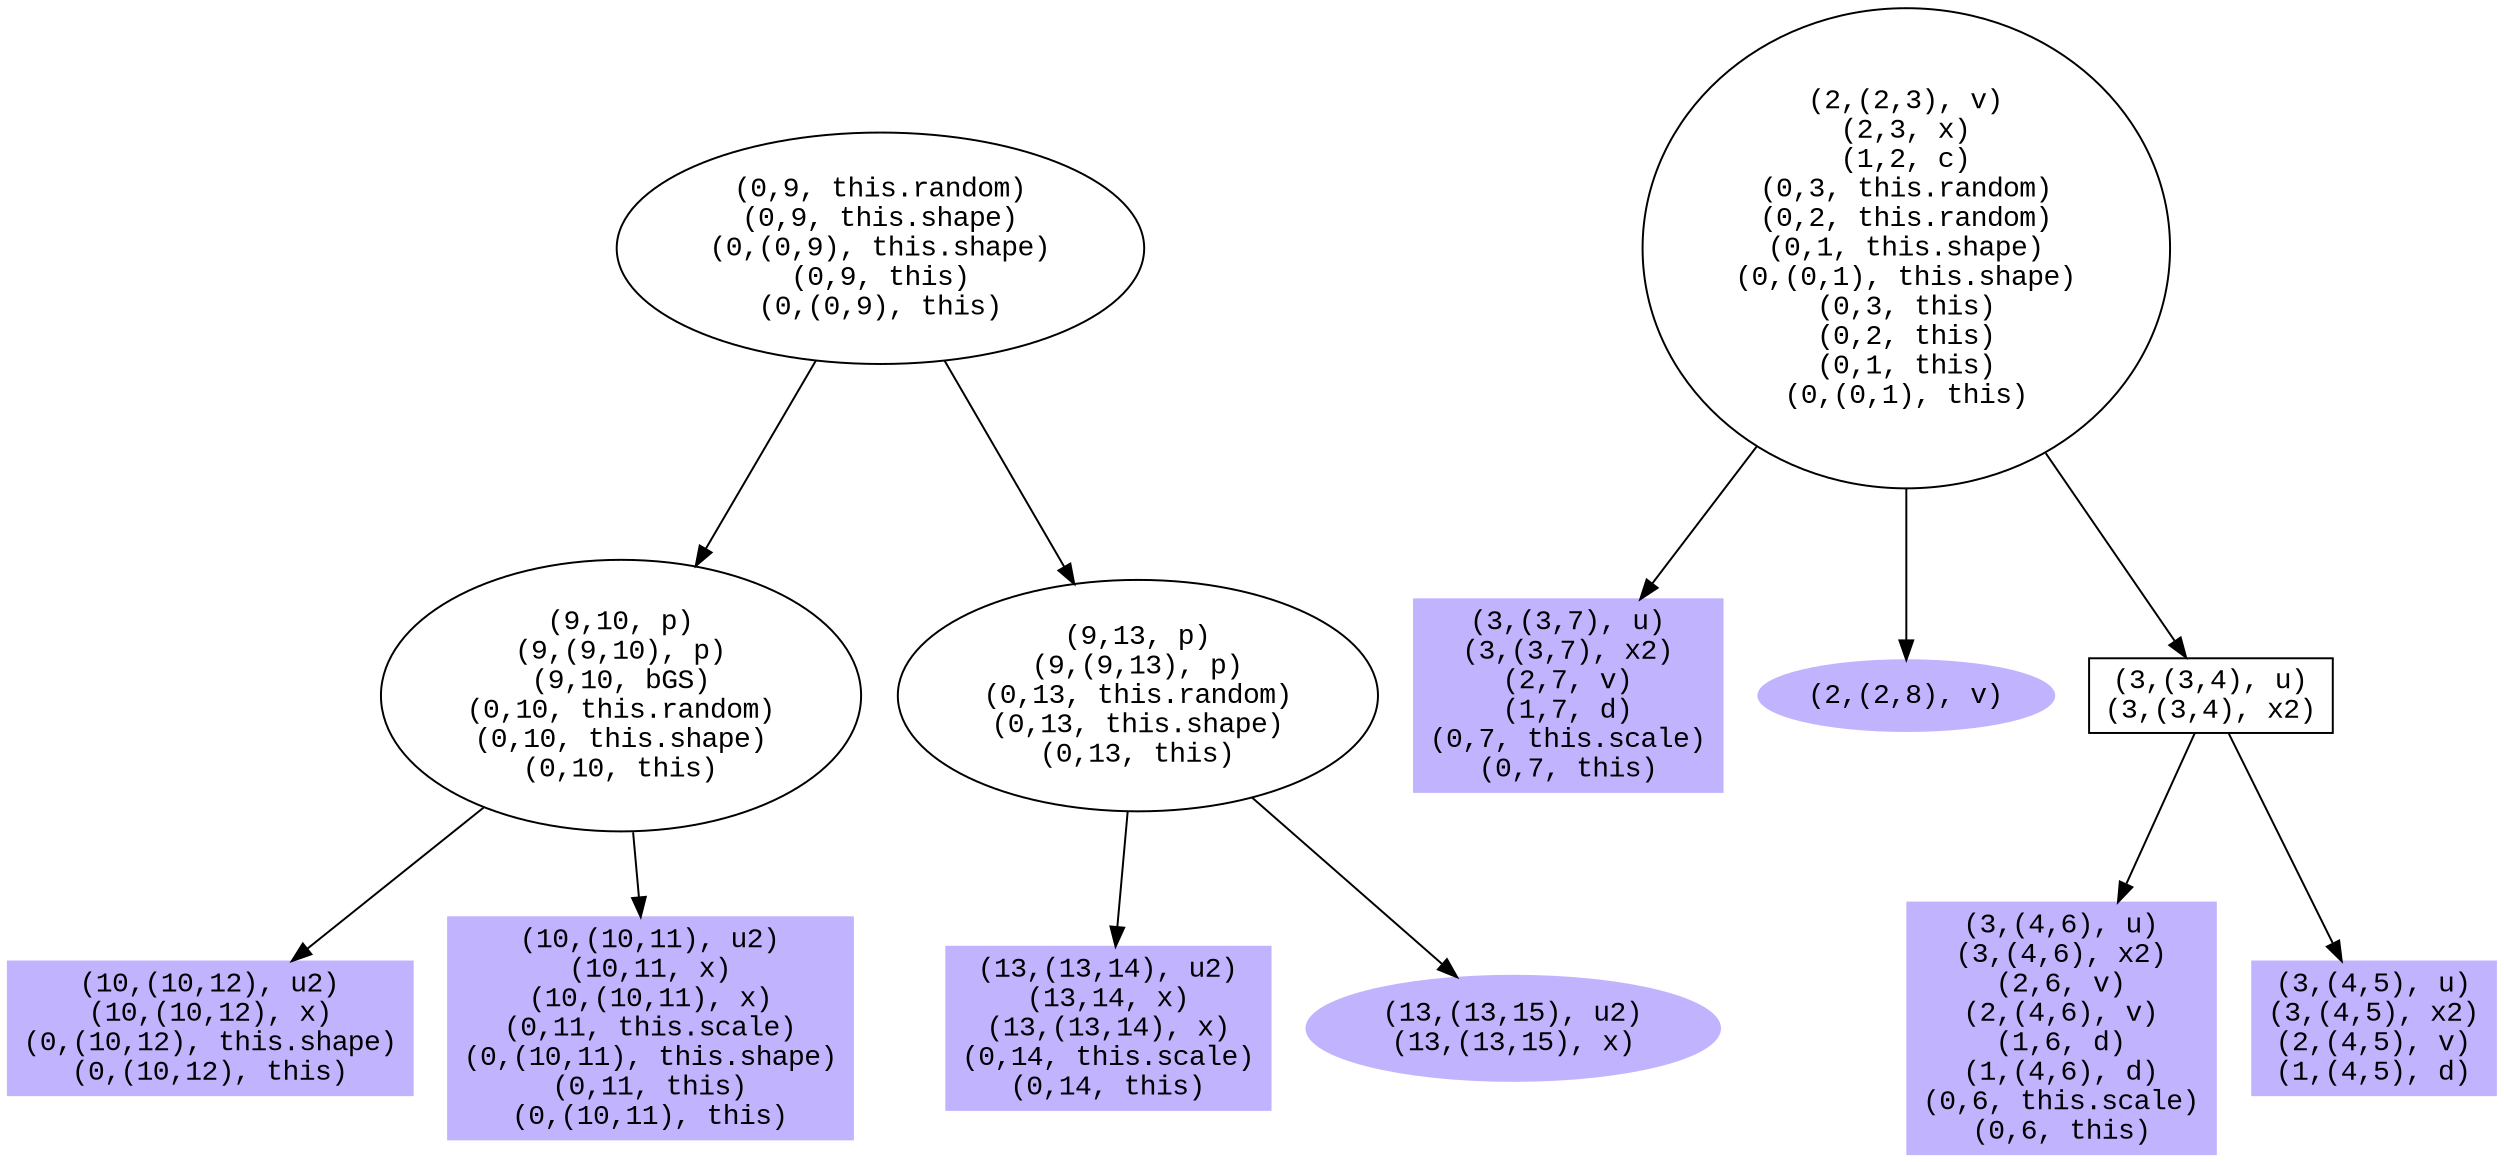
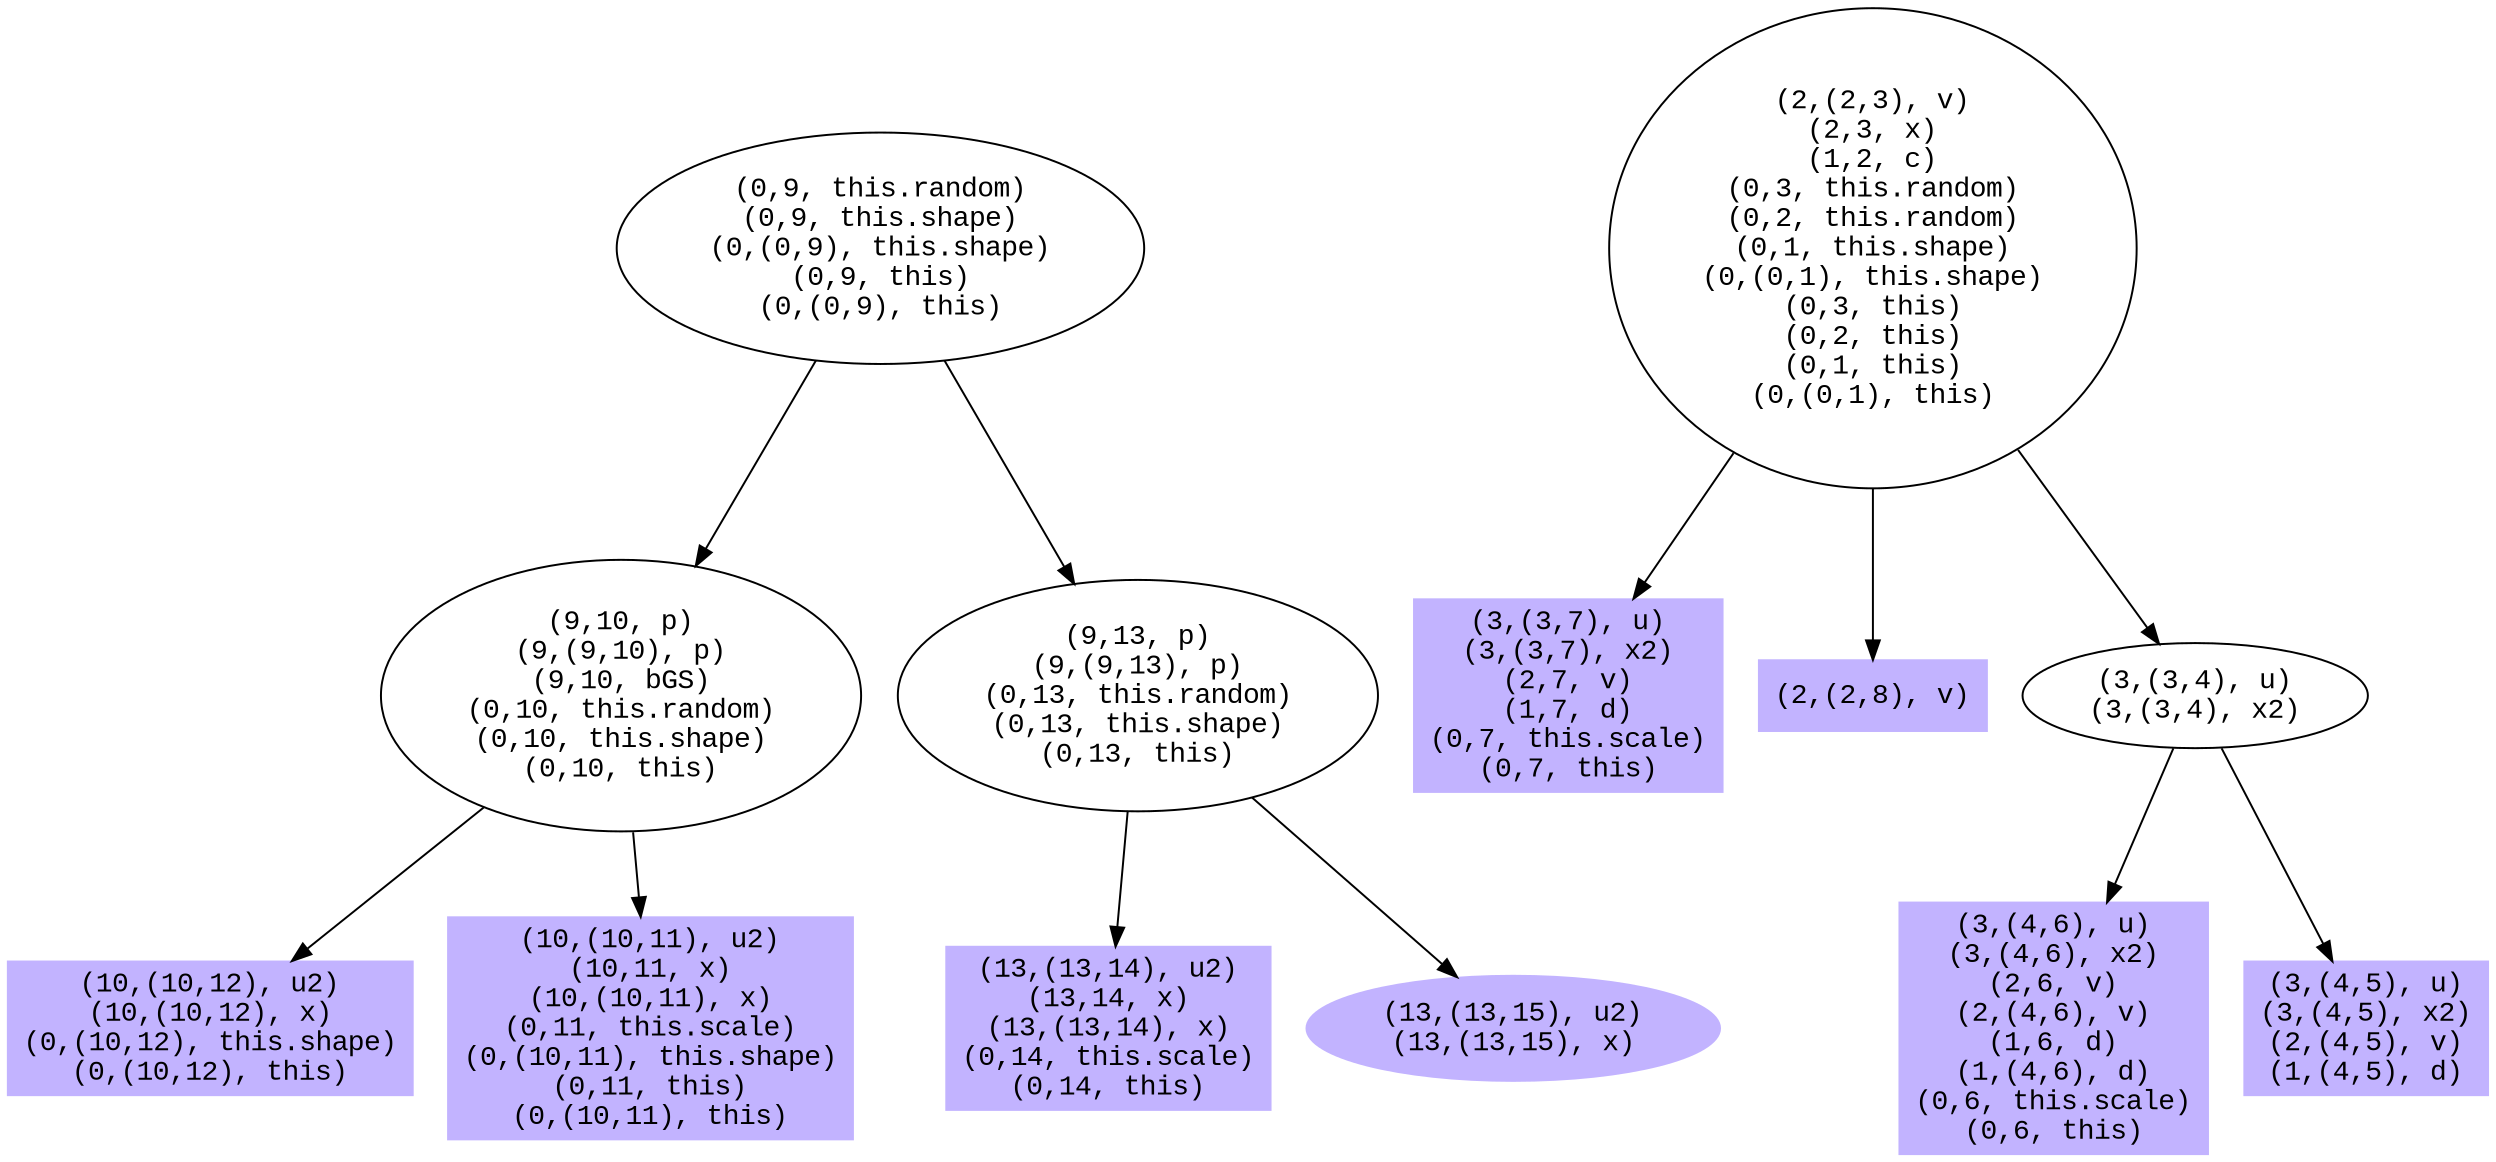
node "(2,(2,8), v)": shape ellipse -> box
node "(3,(3,4), u) (3,(3,4), x2)": shape box -> ellipse
